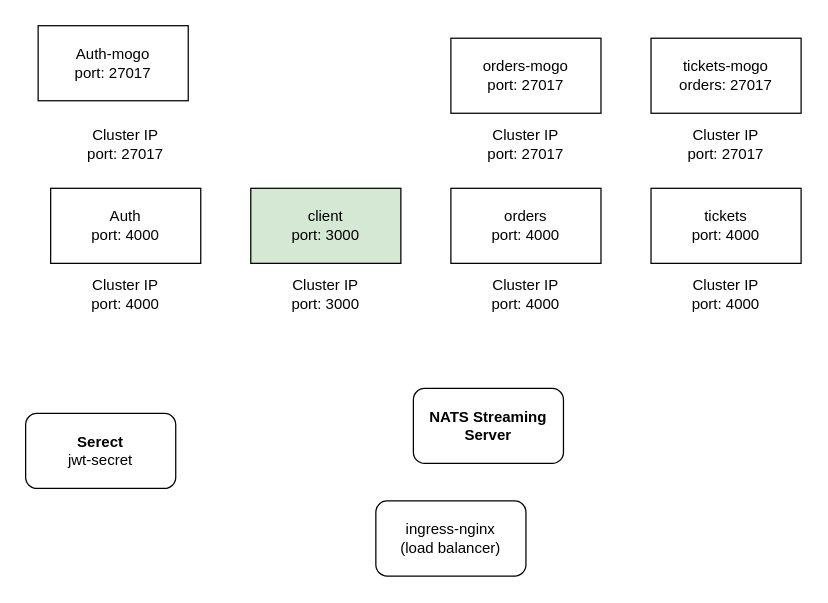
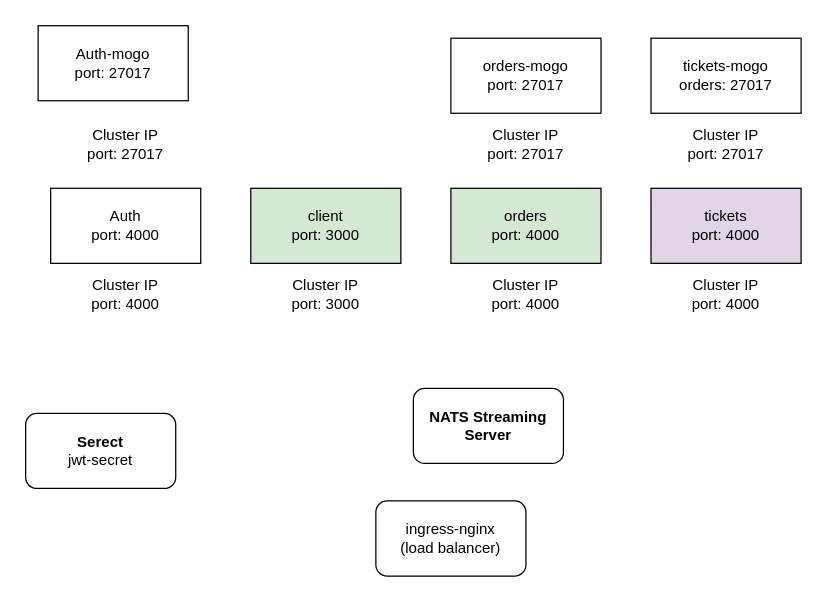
node "orders port: 4000": fillcolor #ffffff -> #d5e8d4
node "tickets port: 4000": fillcolor #ffffff -> #e1d5e7
